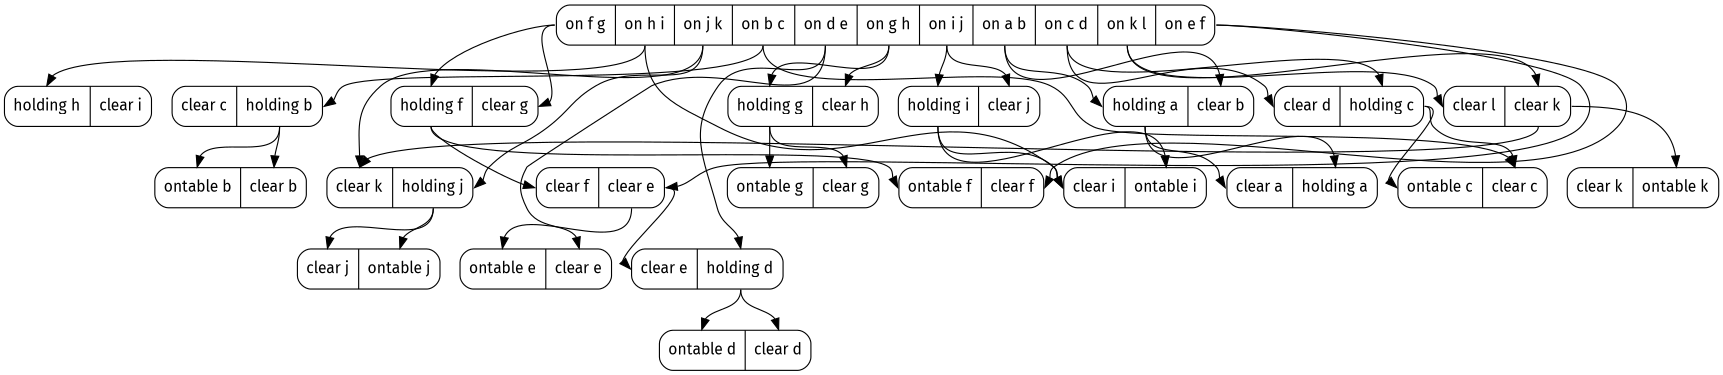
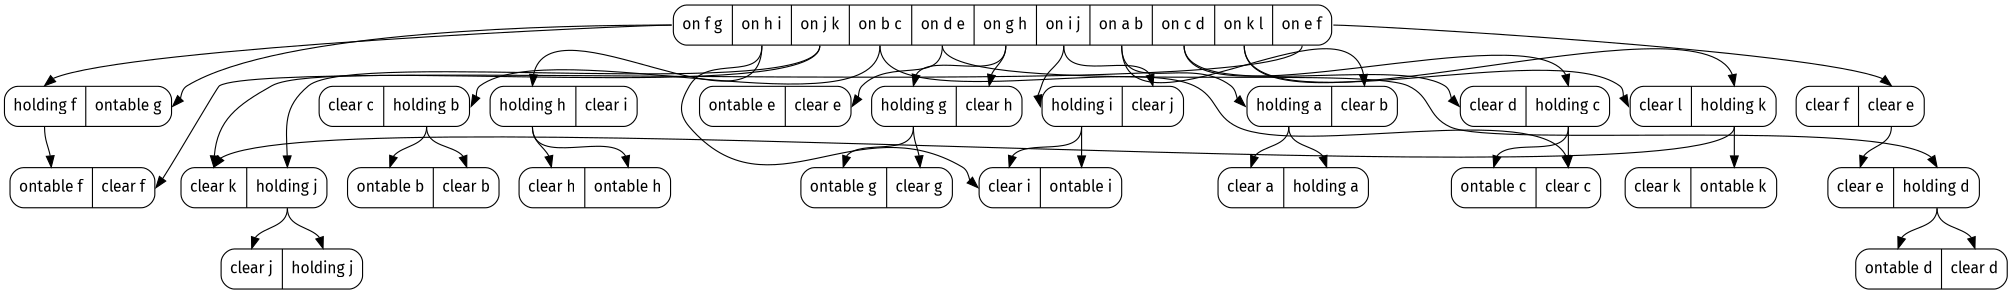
node "holding f": text "clear g" -> "ontable g"
node "clear l": text "clear k" -> "holding k"
edge "holding f" -> "clear f": removed
node "clear h": added
edge "clear f" -> "ontable e": removed
node "clear j": text "ontable j" -> "holding j"
